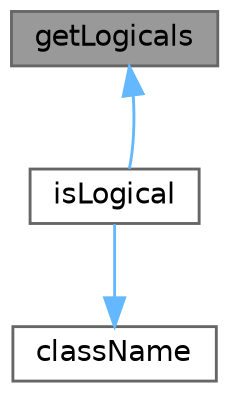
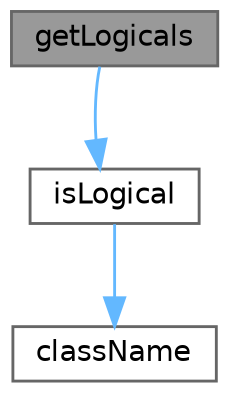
edge "isLogical" -> "getLogicals": reversed
